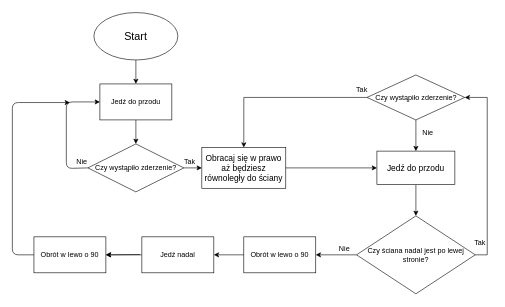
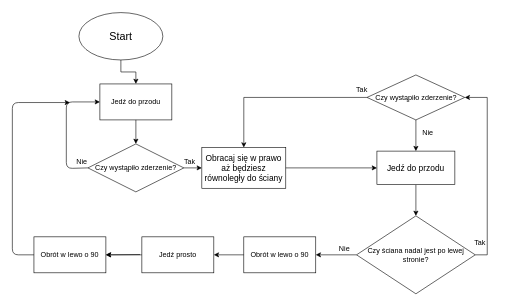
node "Start": moved (136, 36) -> (121, 36)
node "Jedź nadal": label "Jedź nadal" -> "Jedź prosto"
